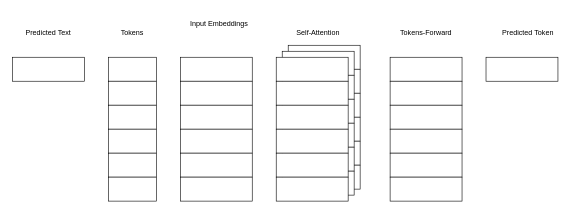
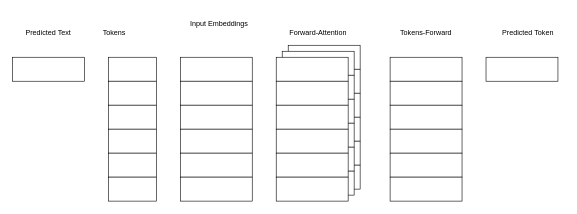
node "Tokens": moved (132, 33) -> (114, 33)
node "Self-Attention": label "Self-Attention" -> "Forward-Attention"
